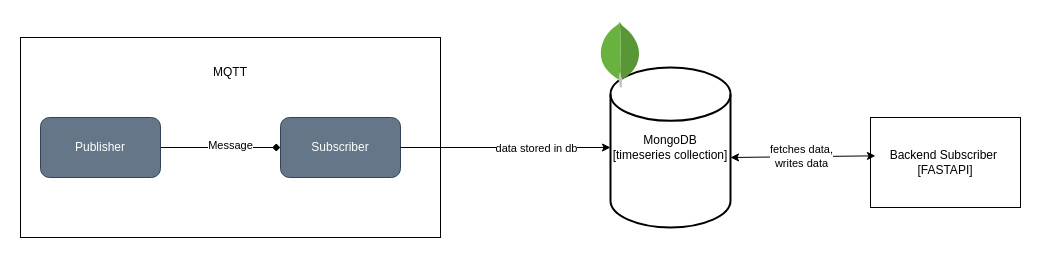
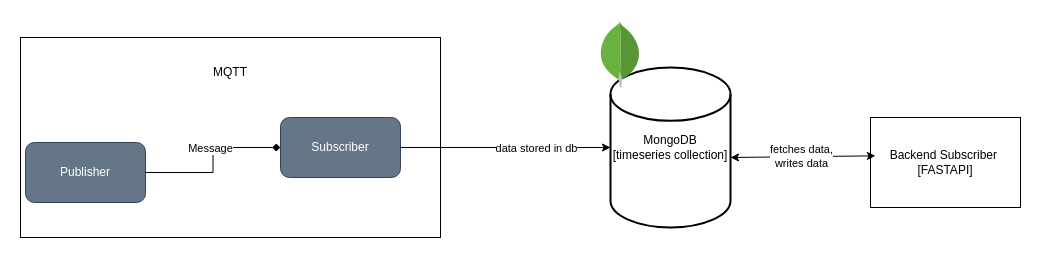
node "Publisher": moved (101, 148) -> (86, 173)
